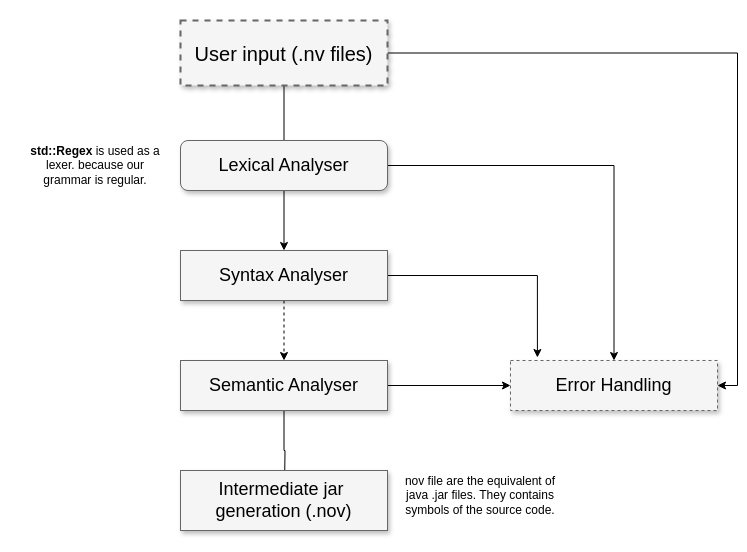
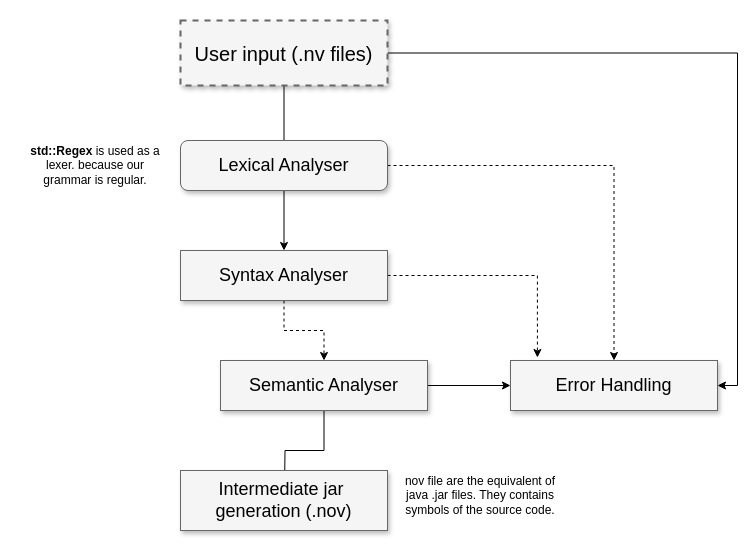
edge "Lexical Analyser" -> "Error Handling": style solid -> dashed
edge "Syntax Analyser" -> "Error Handling": style solid -> dashed
node "Semantic Analyser": moved (284, 386) -> (324, 386)
node "Error Handling": style dashed -> solid
